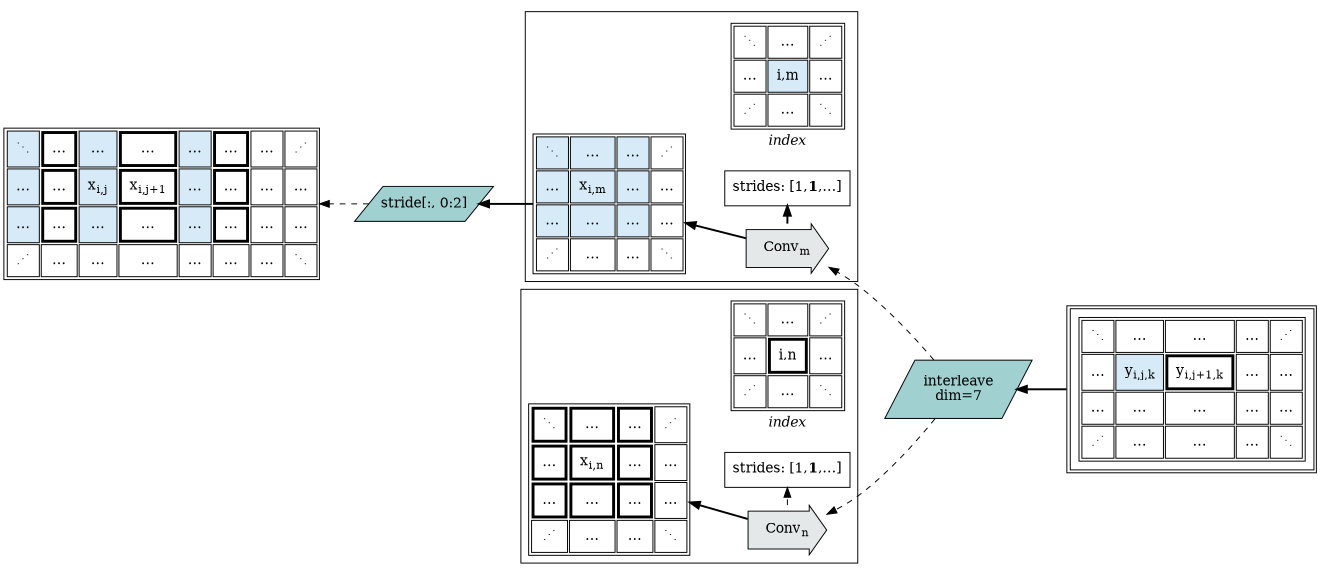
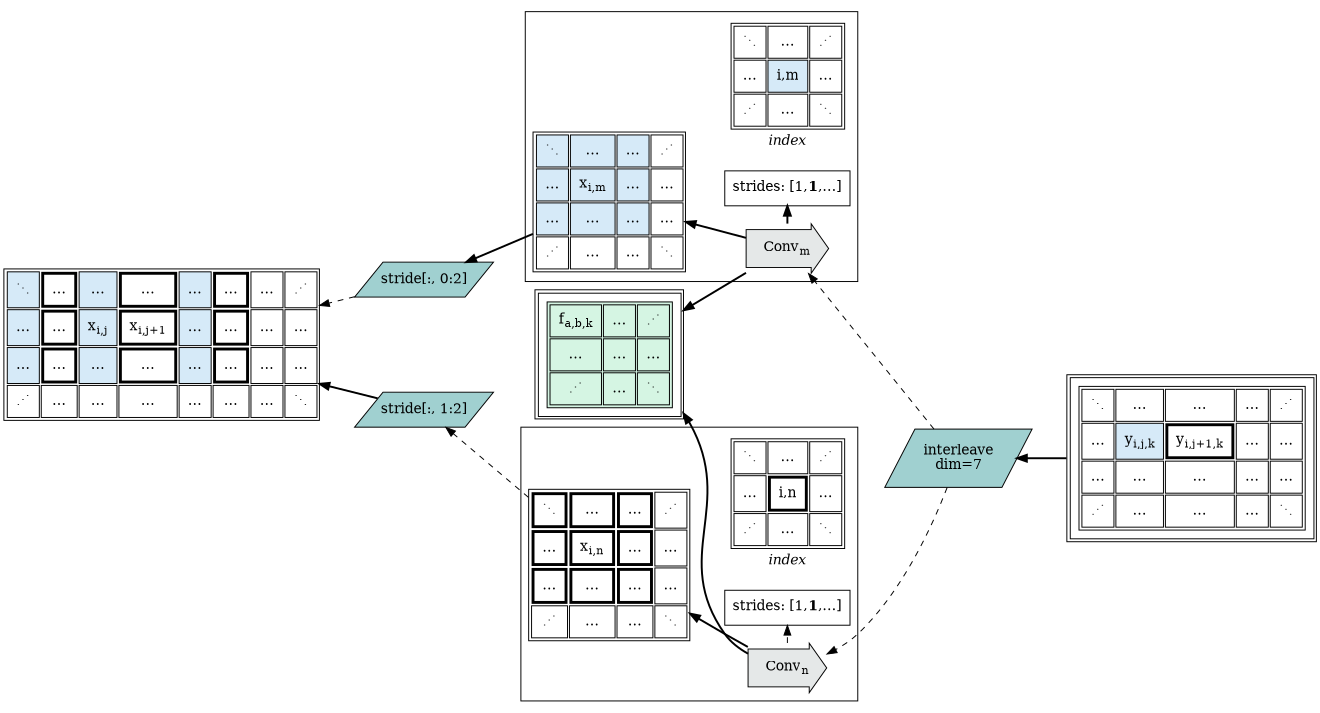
node "f": added
node "stride[:, 1:2]": added
